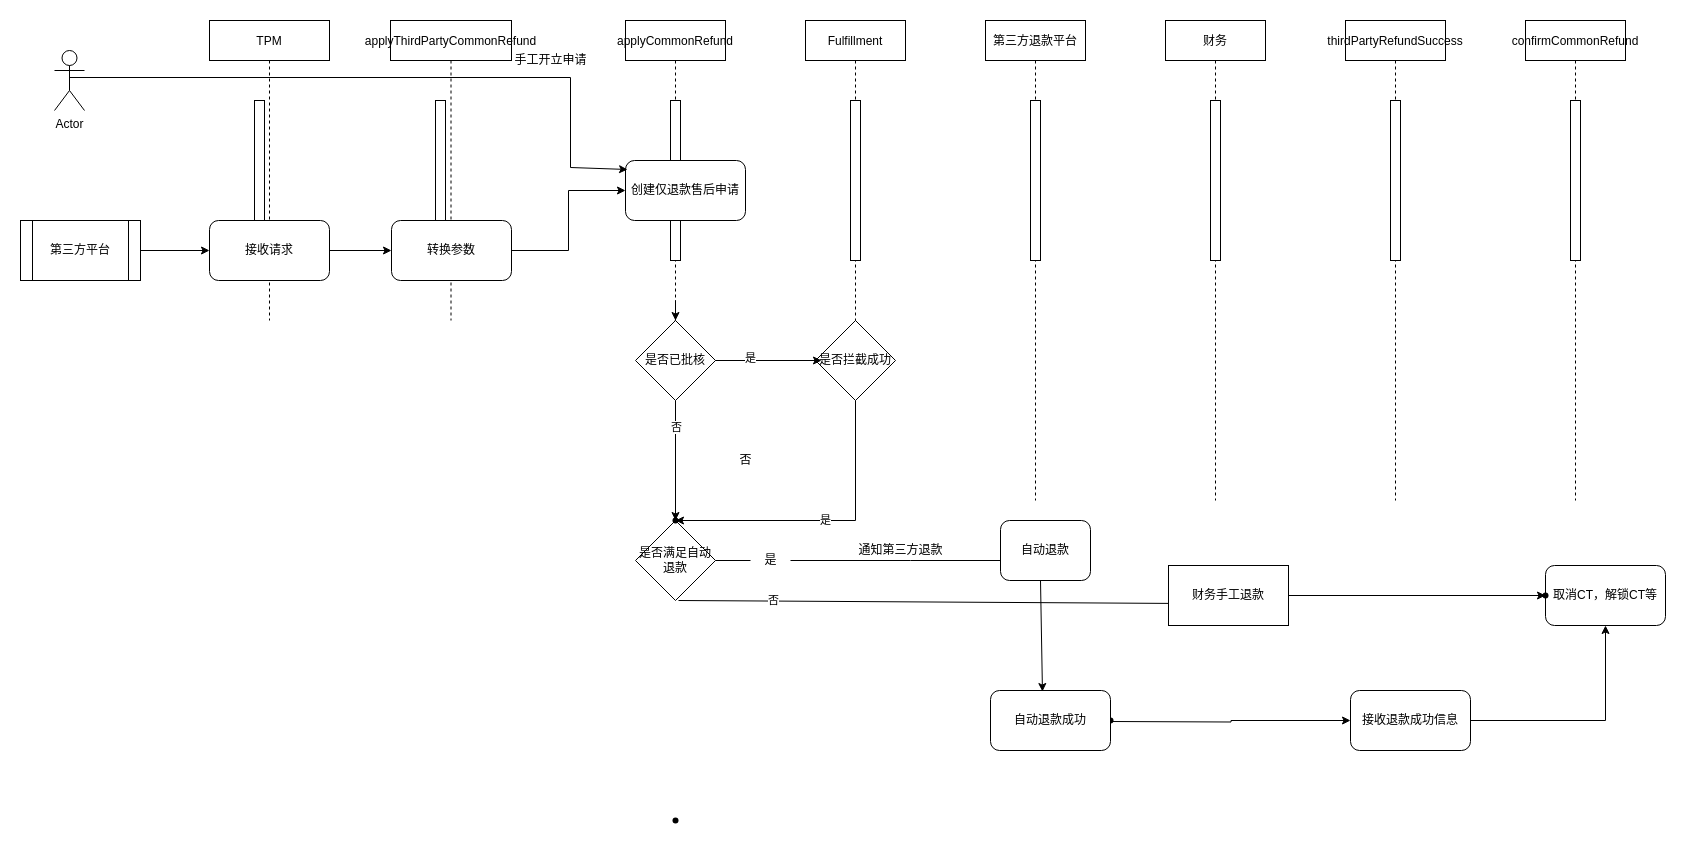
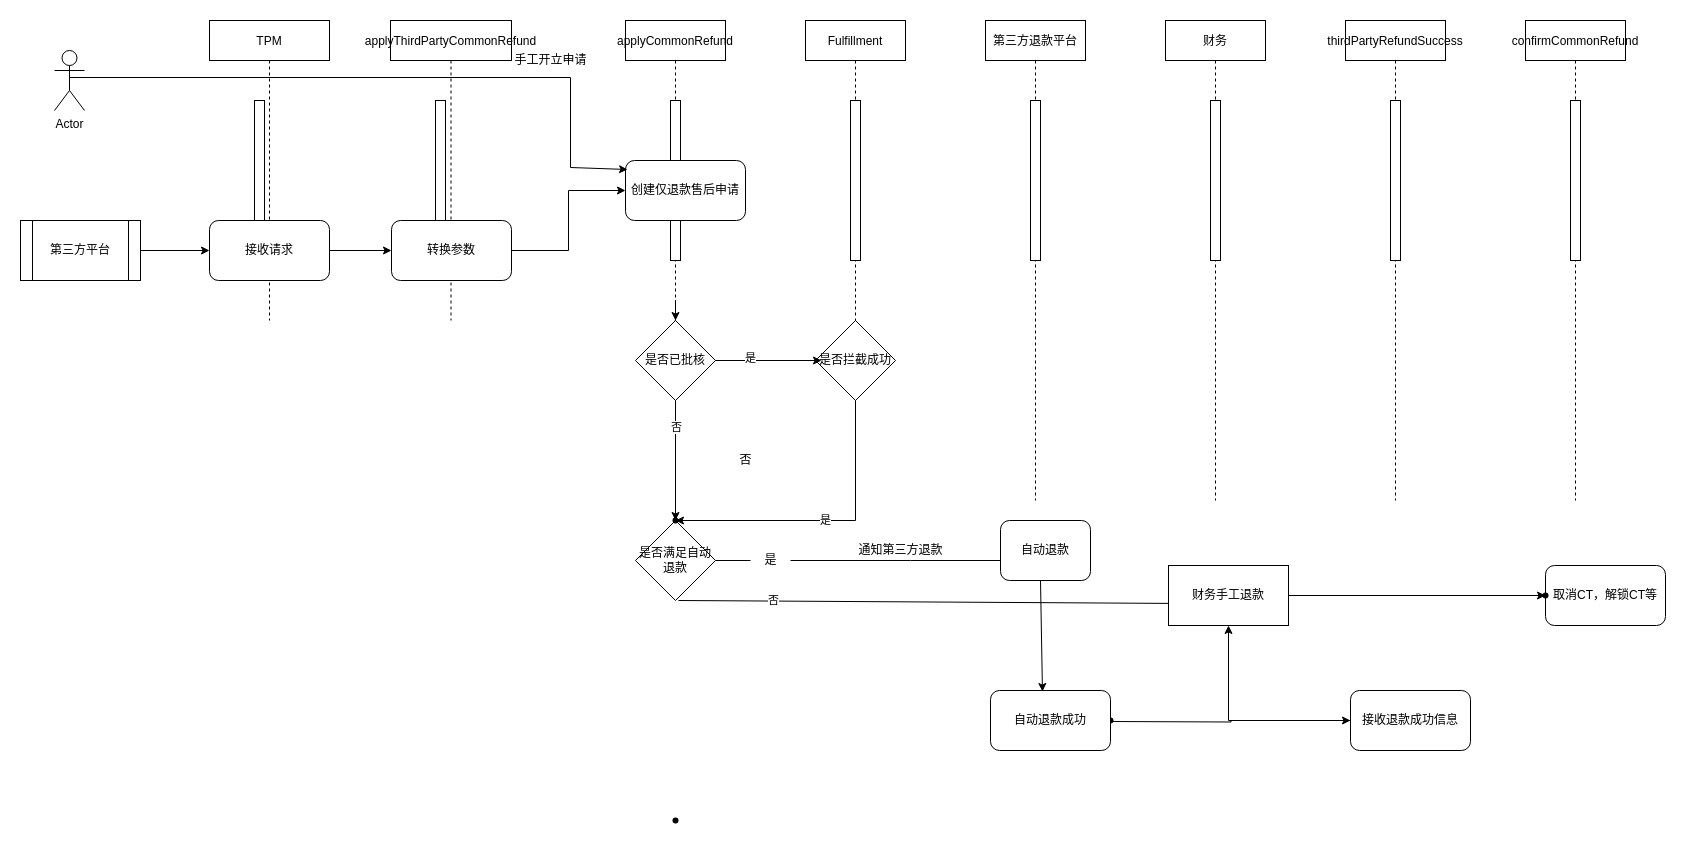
edge "接收退款成功信息" -> "取消CT，解锁CT等": now "接收退款成功信息" -> "财务手工退款"
